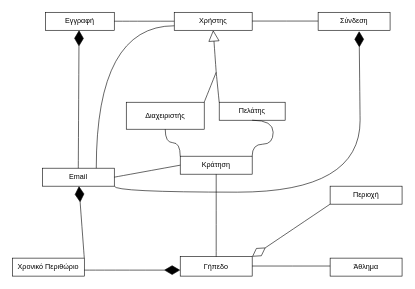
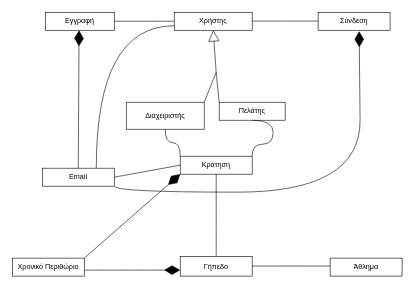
node "Περιοχή": removed
edge "Χρονικό Περιθώριο" -> "Email": now "Χρονικό Περιθώριο" -> "Κράτηση"
edge "Περιοχή" -> "Γήπεδο": removed
